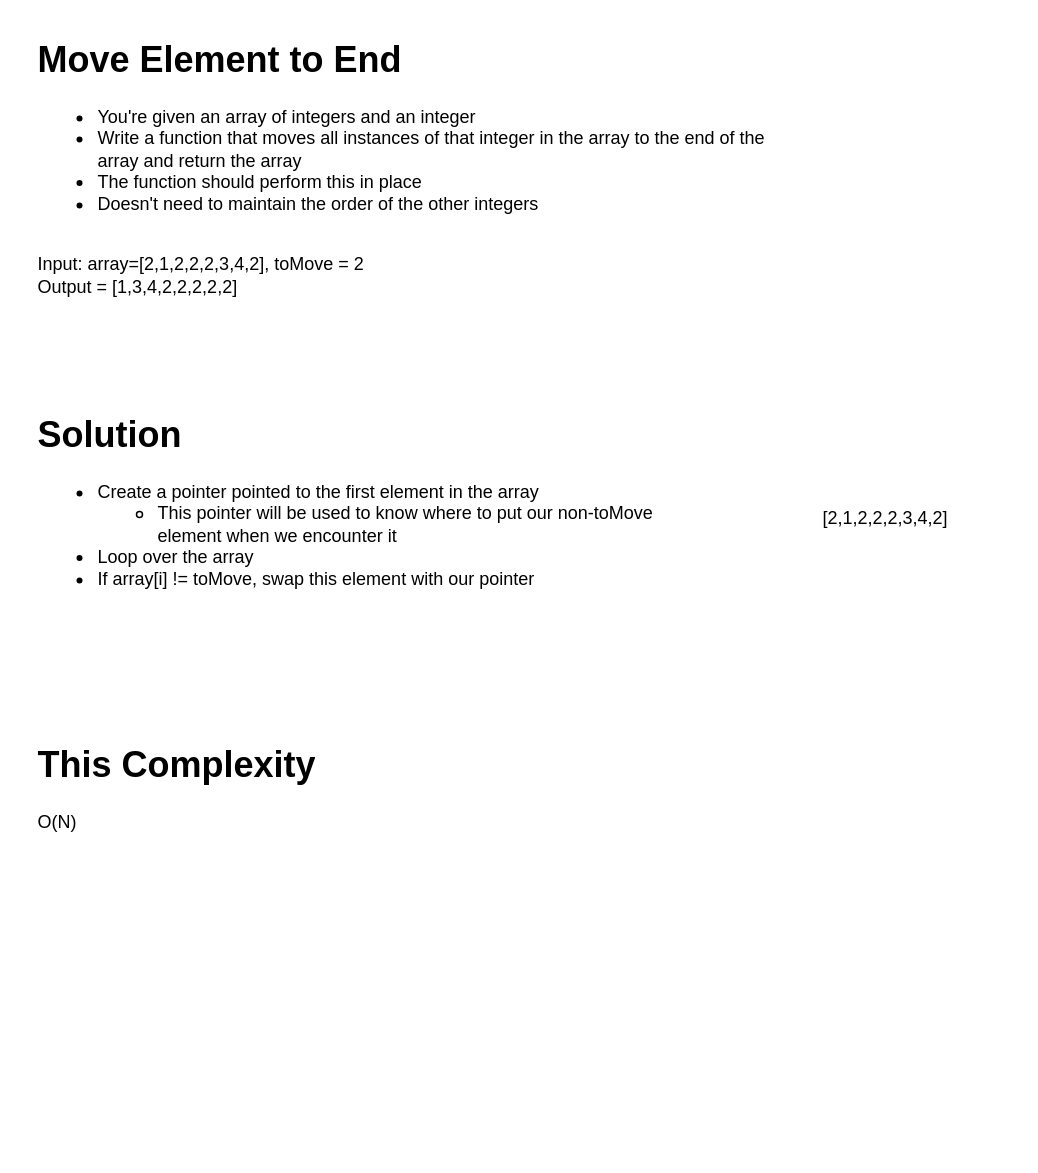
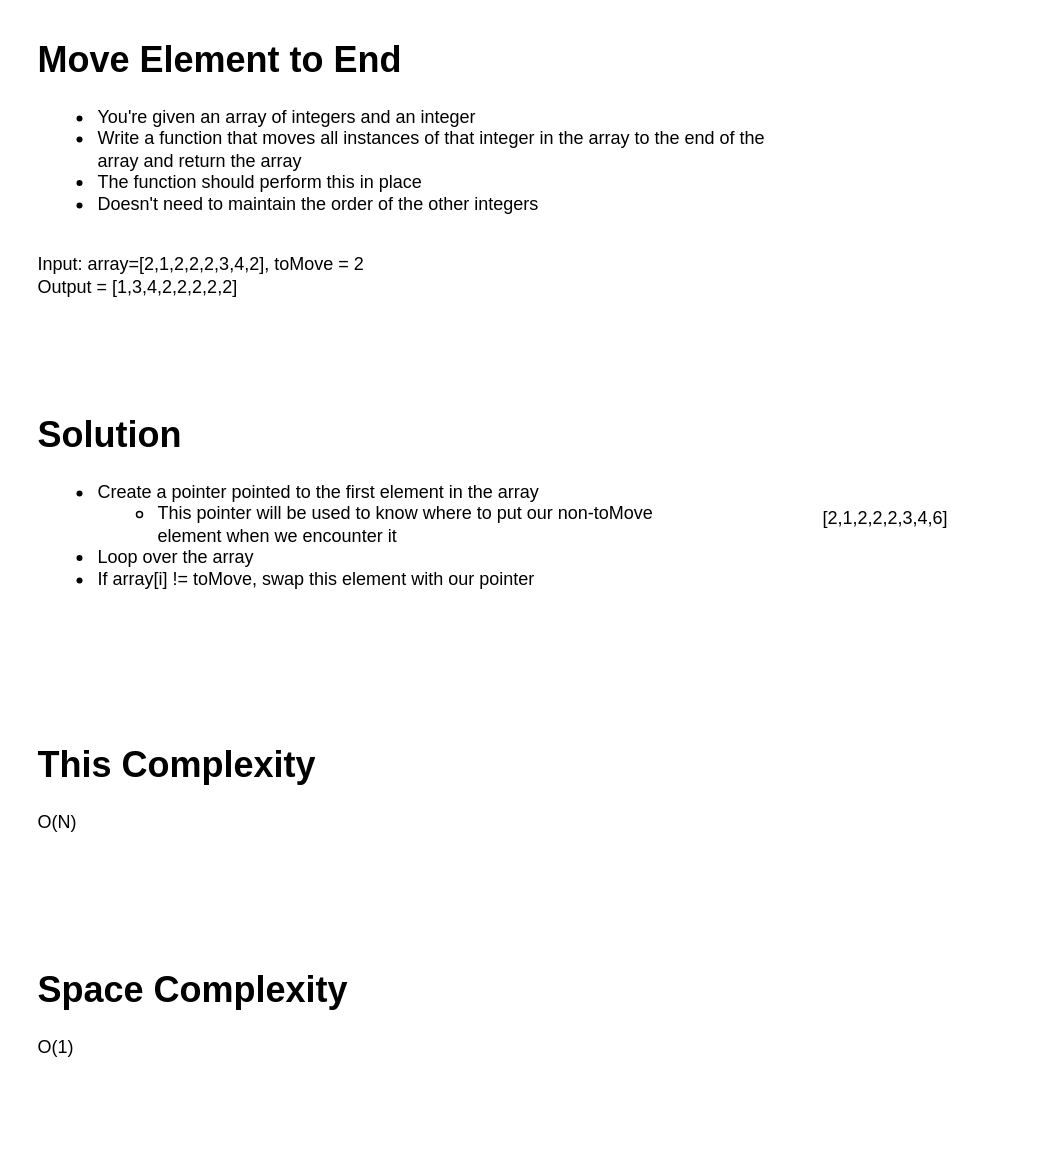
node "[2,1,2,2,2,3,4,2]": label "[2,1,2,2,2,3,4,2]" -> "[2,1,2,2,2,3,4,6]"
node "Space ComplexityO(1)": added
